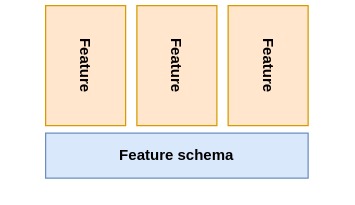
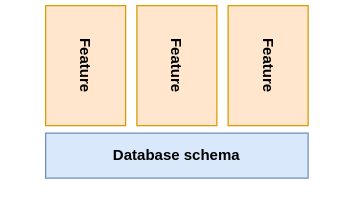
node "Feature schema": label "Feature schema" -> "Database schema"
